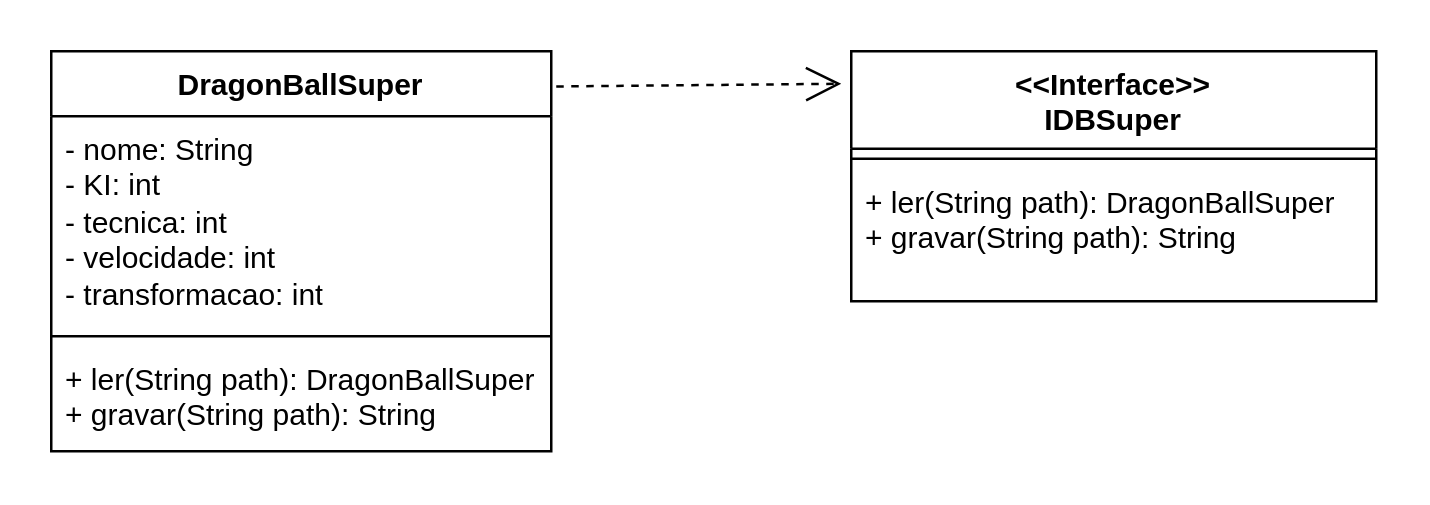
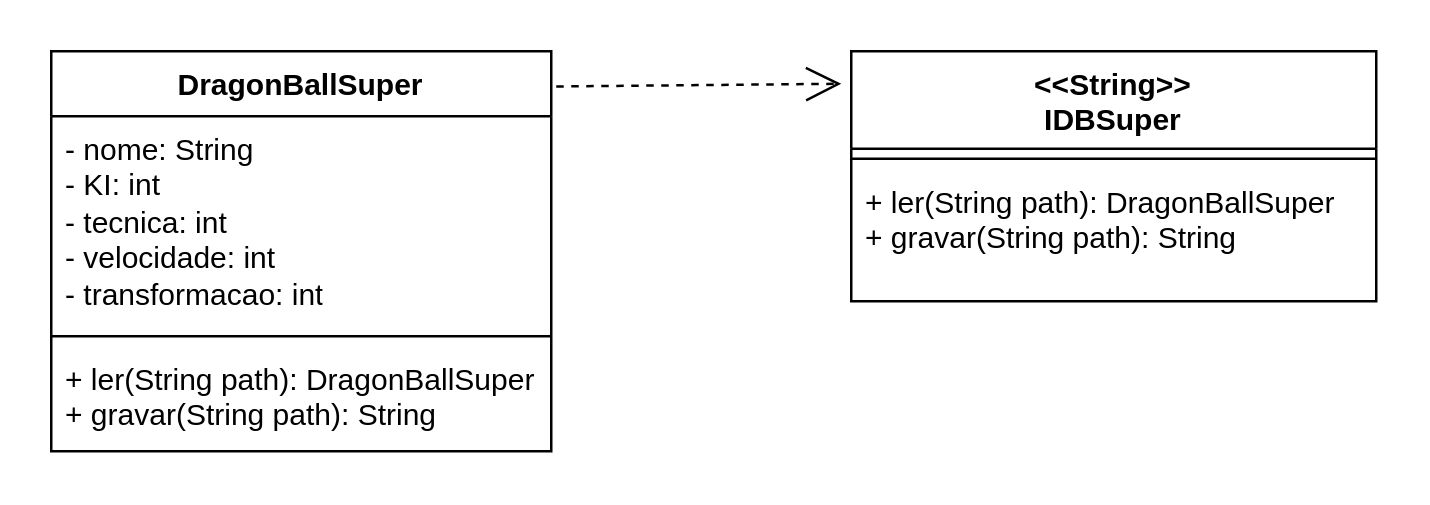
node "<<Interface>> IDBSuper": label "<<Interface>> IDBSuper" -> "<<String>> IDBSuper"
